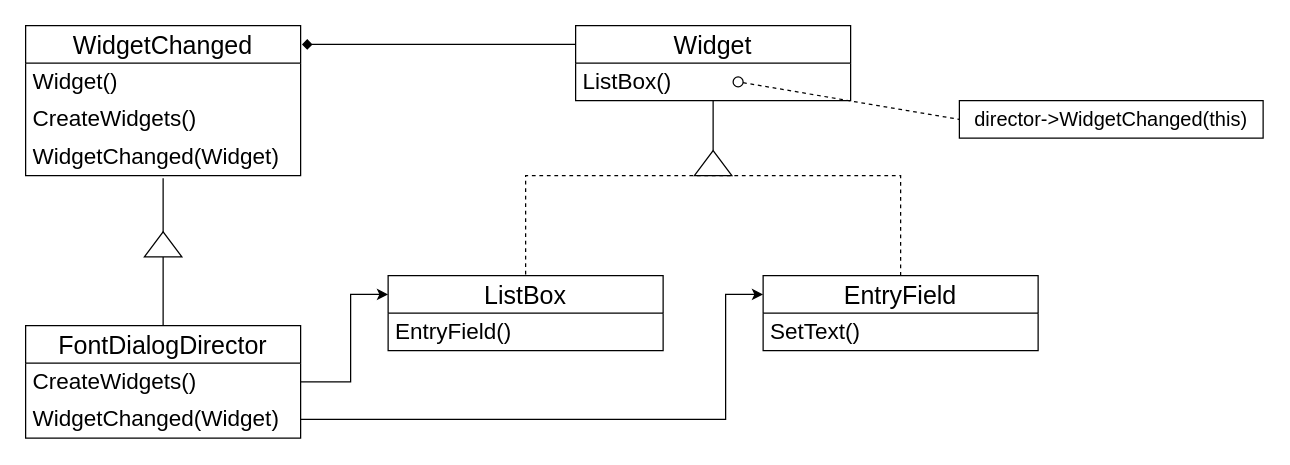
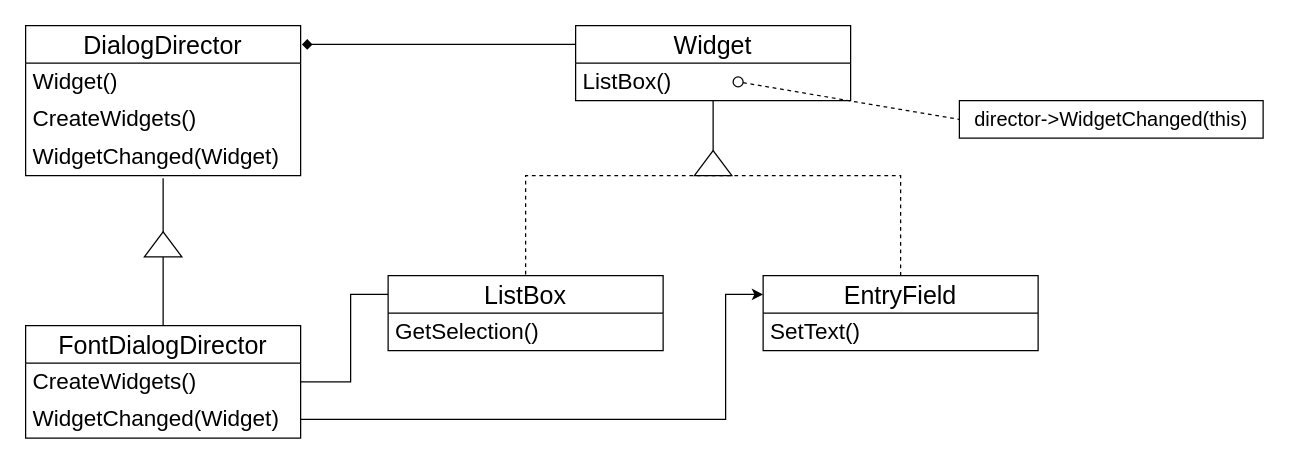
node "WidgetChanged": label "WidgetChanged" -> "DialogDirector"
edge "FontDialogDirector" -> "ListBox": arrowhead classic -> none
node "EntryField()": label "EntryField()" -> "GetSelection()"
